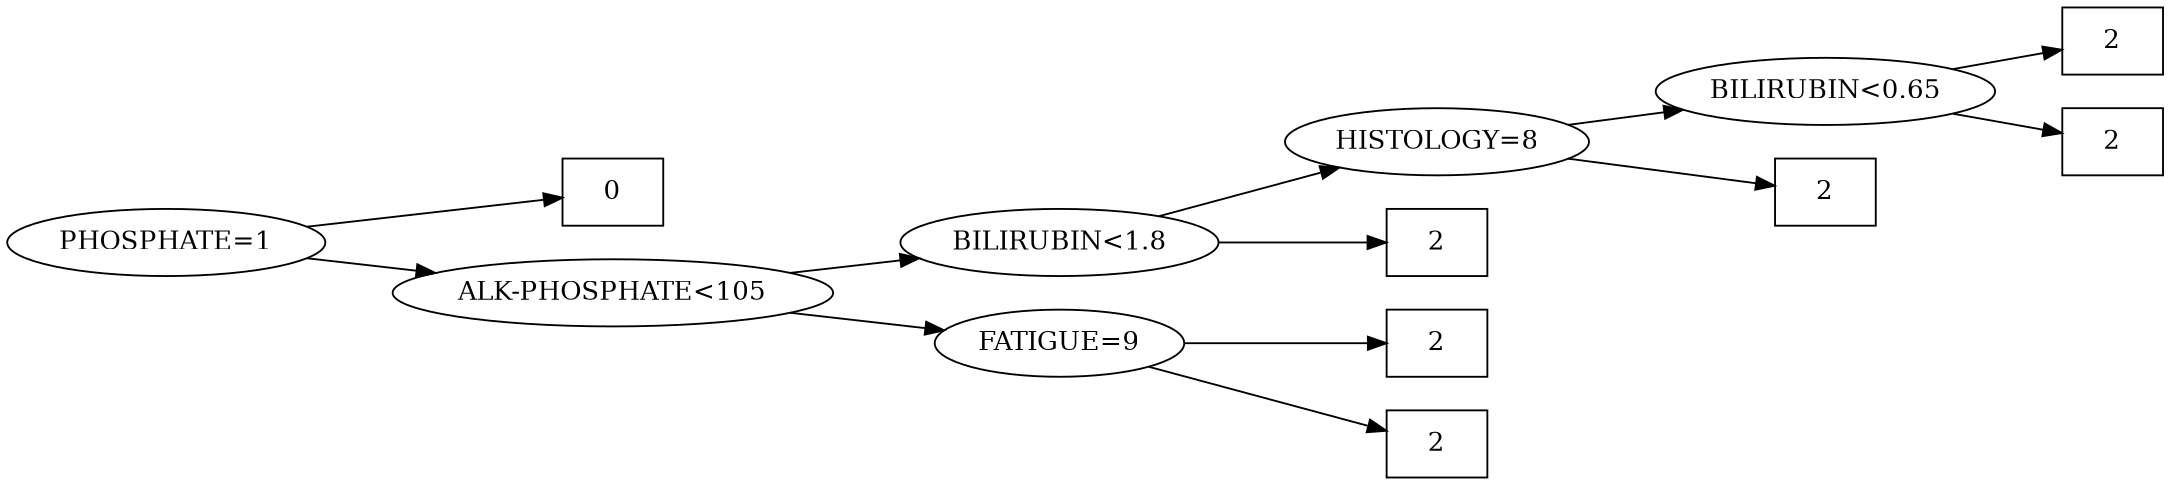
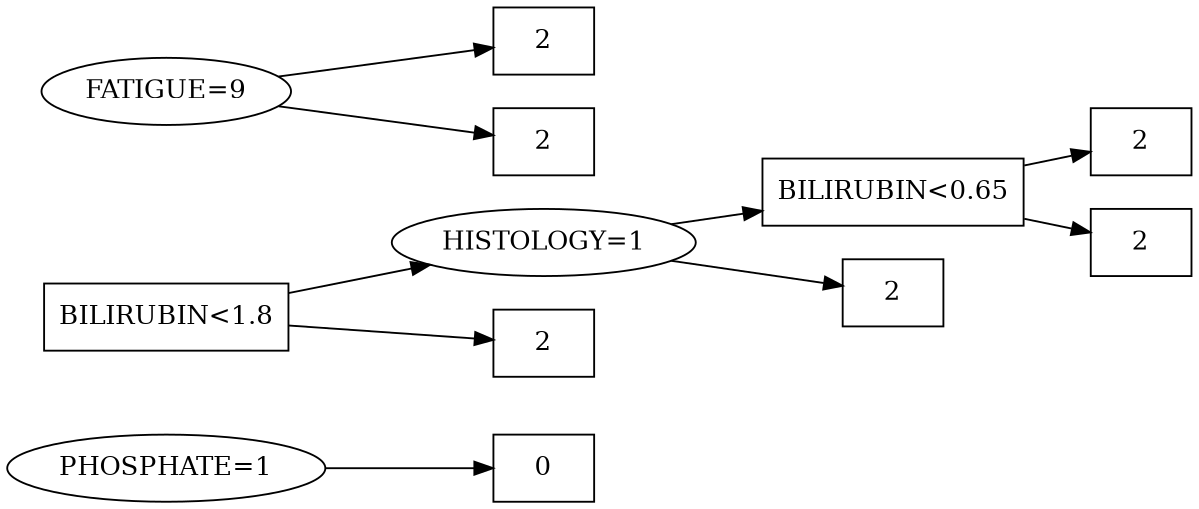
node "BILIRUBIN<0.65": shape ellipse -> box
node "HISTOLOGY=8": label "HISTOLOGY=8" -> "HISTOLOGY=1"
node "BILIRUBIN<1.8": shape ellipse -> box
node "ALK-PHOSPHATE<105": removed
